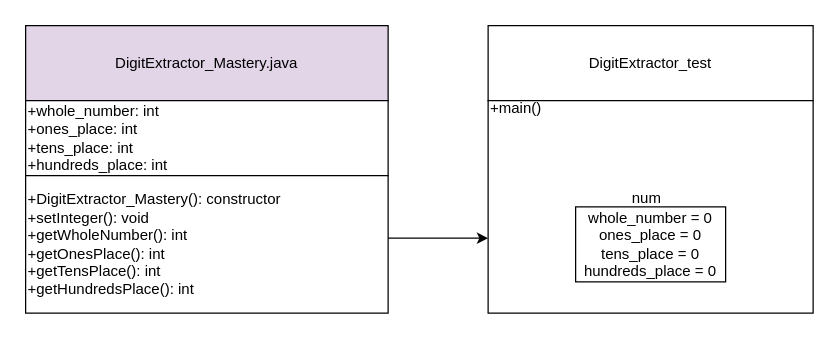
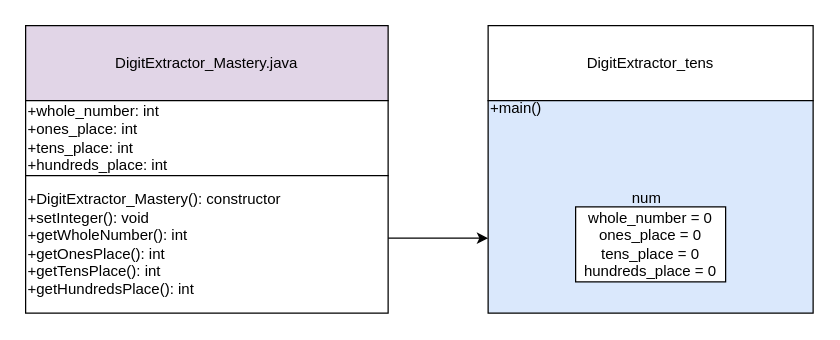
node "DigitExtractor_test": label "DigitExtractor_test" -> "DigitExtractor_tens"
node "+main() num": fillcolor #ffffff -> #dae8fc
